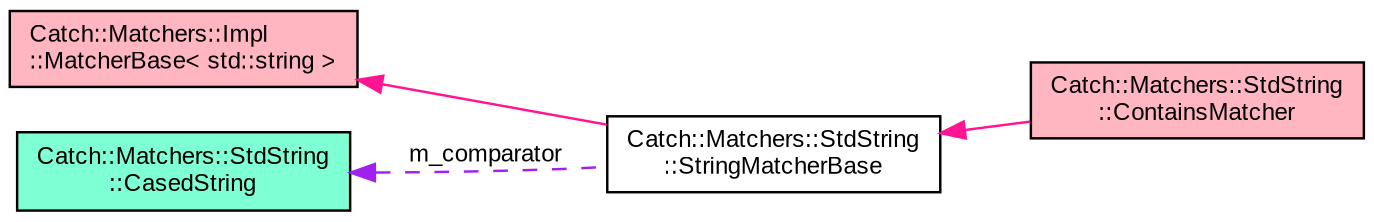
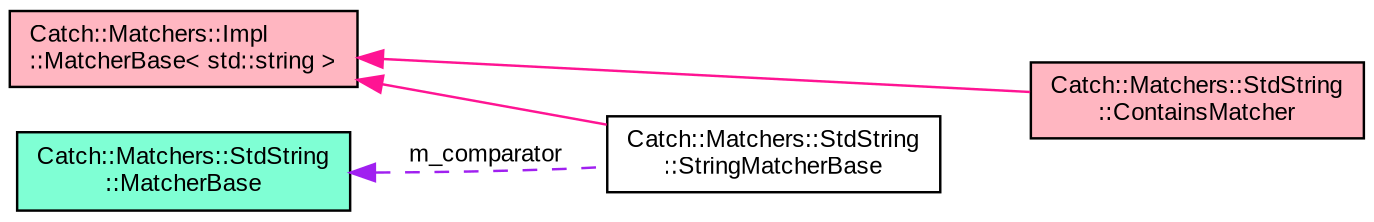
edge "Catch::Matchers::StdString ::ContainsMatcher" -> "Catch::Matchers::StdString ::StringMatcherBase": now "Catch::Matchers::StdString ::ContainsMatcher" -> "Catch::Matchers::Impl ::MatcherBase< std::string >"
node "Catch::Matchers::StdString ::CasedString": label "Catch::Matchers::StdString ::CasedString" -> "Catch::Matchers::StdString ::MatcherBase"
